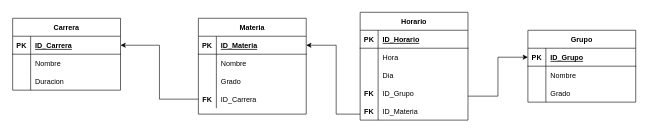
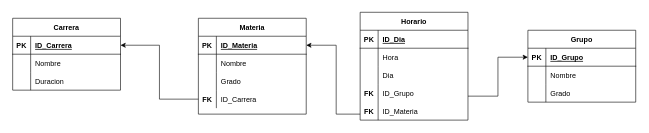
node "ID_Horario": label "ID_Horario" -> "ID_Dia"
